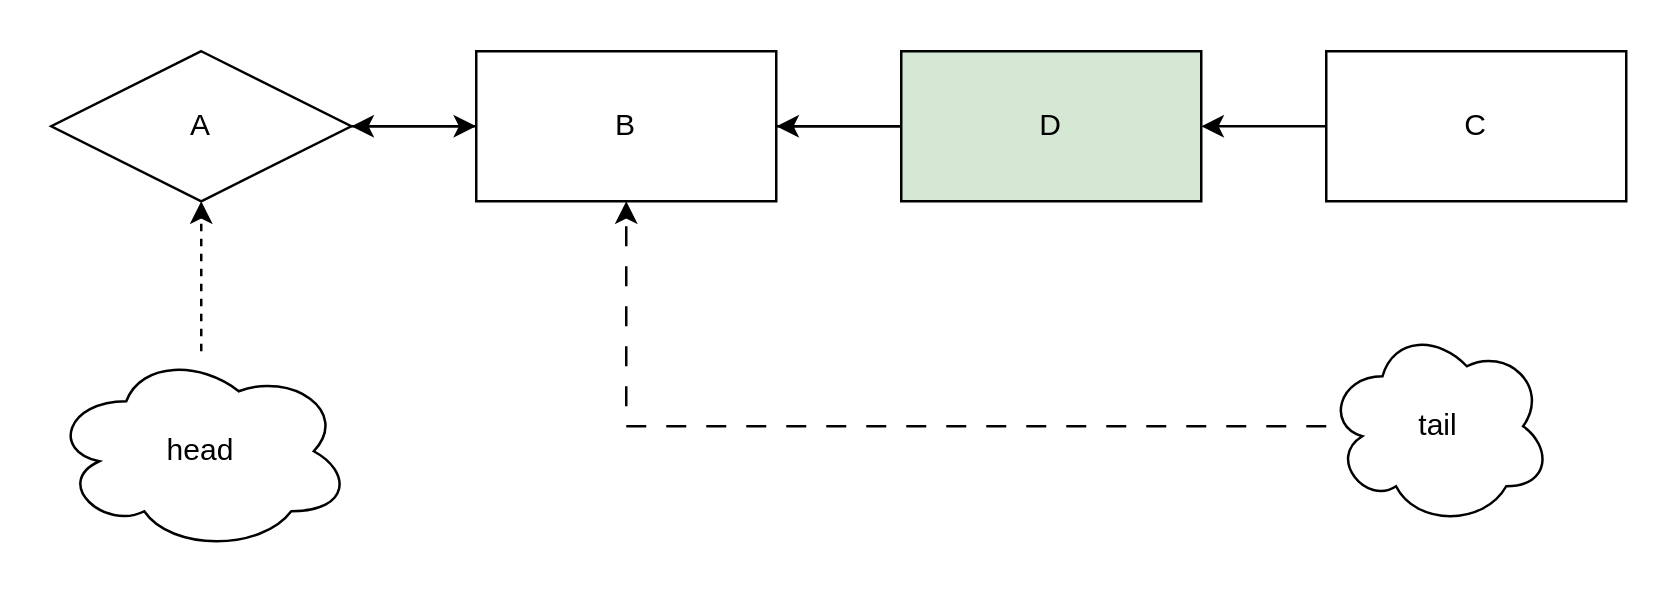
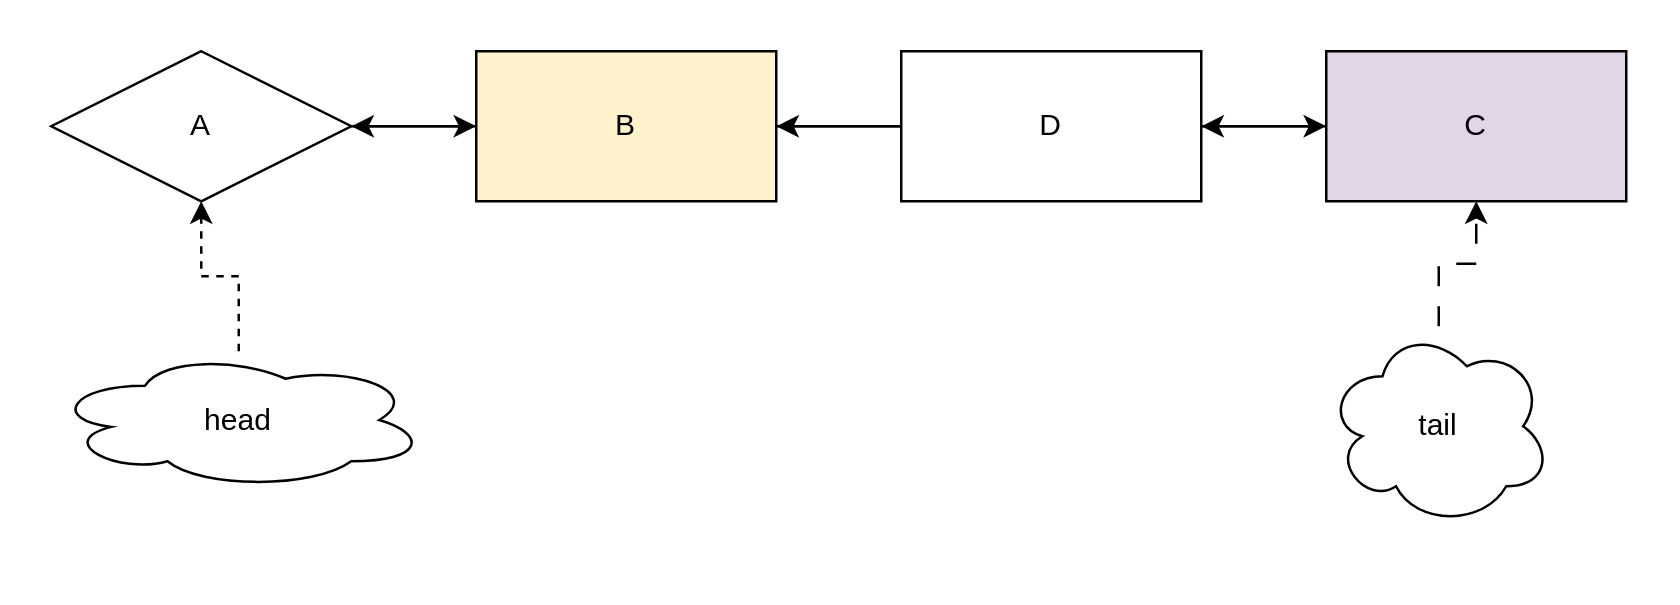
node "B": fillcolor #ffffff -> #fff2cc
node "D": fillcolor #d5e8d4 -> #ffffff
edge "D" -> "C": added
node "C": fillcolor #ffffff -> #e1d5e7
edge "tail" -> "B": now "tail" -> "C"
node "head": size 300x200 -> 375x138
